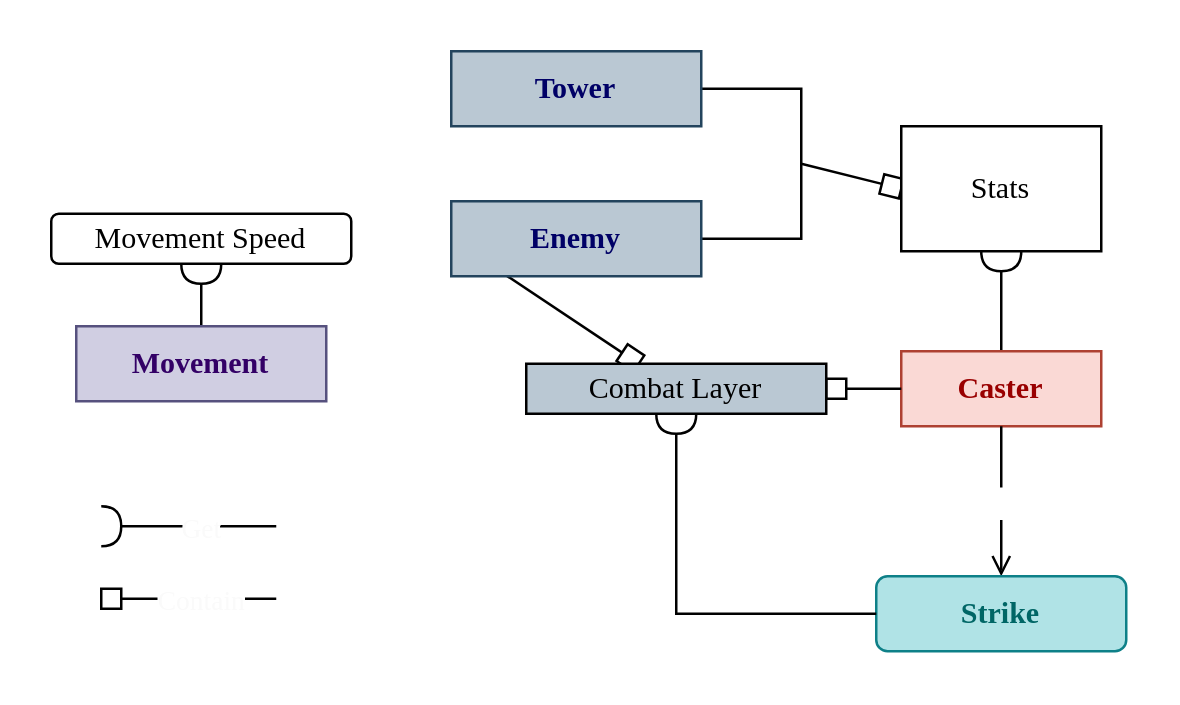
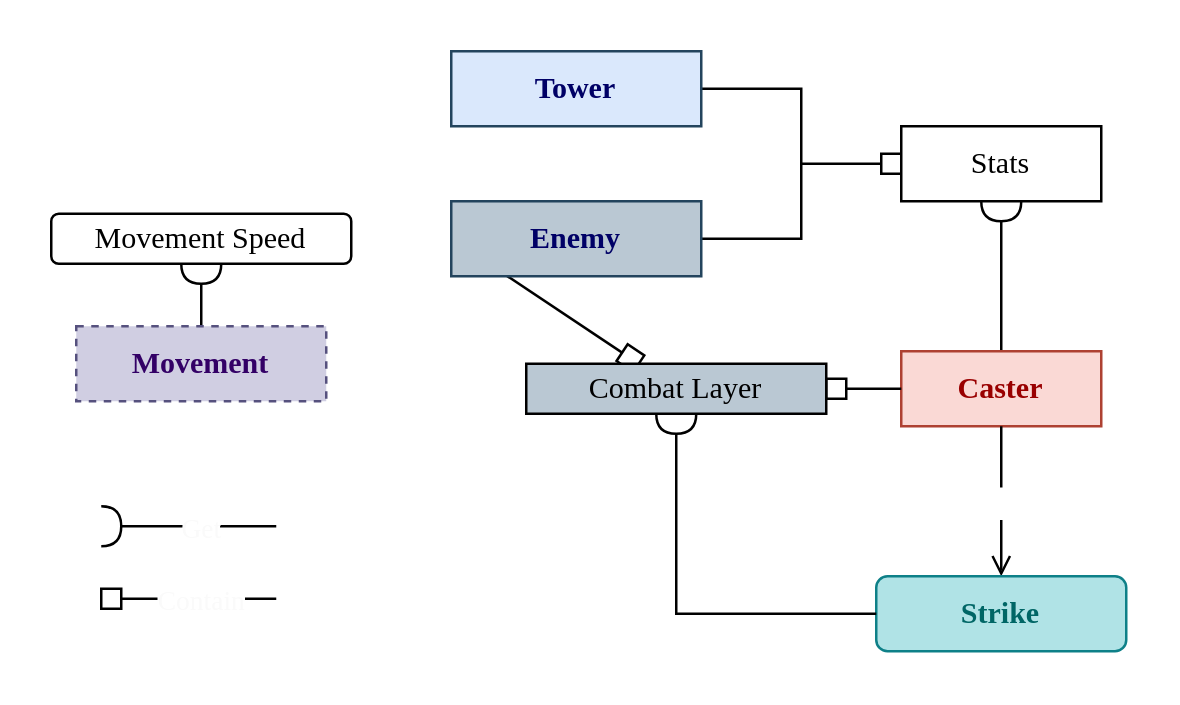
node "Tower": fillcolor #bac8d3 -> #dae8fc
node "Stats": size 200x125 -> 200x75
node "Movement": style solid -> dashed
